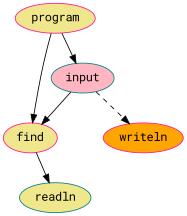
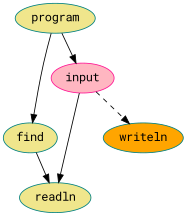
node "program": color deeppink -> teal
node "input": color teal -> deeppink
edge "input" -> "find": now "input" -> "readln"
node "find": color deeppink -> teal
node "writeln": color deeppink -> teal
